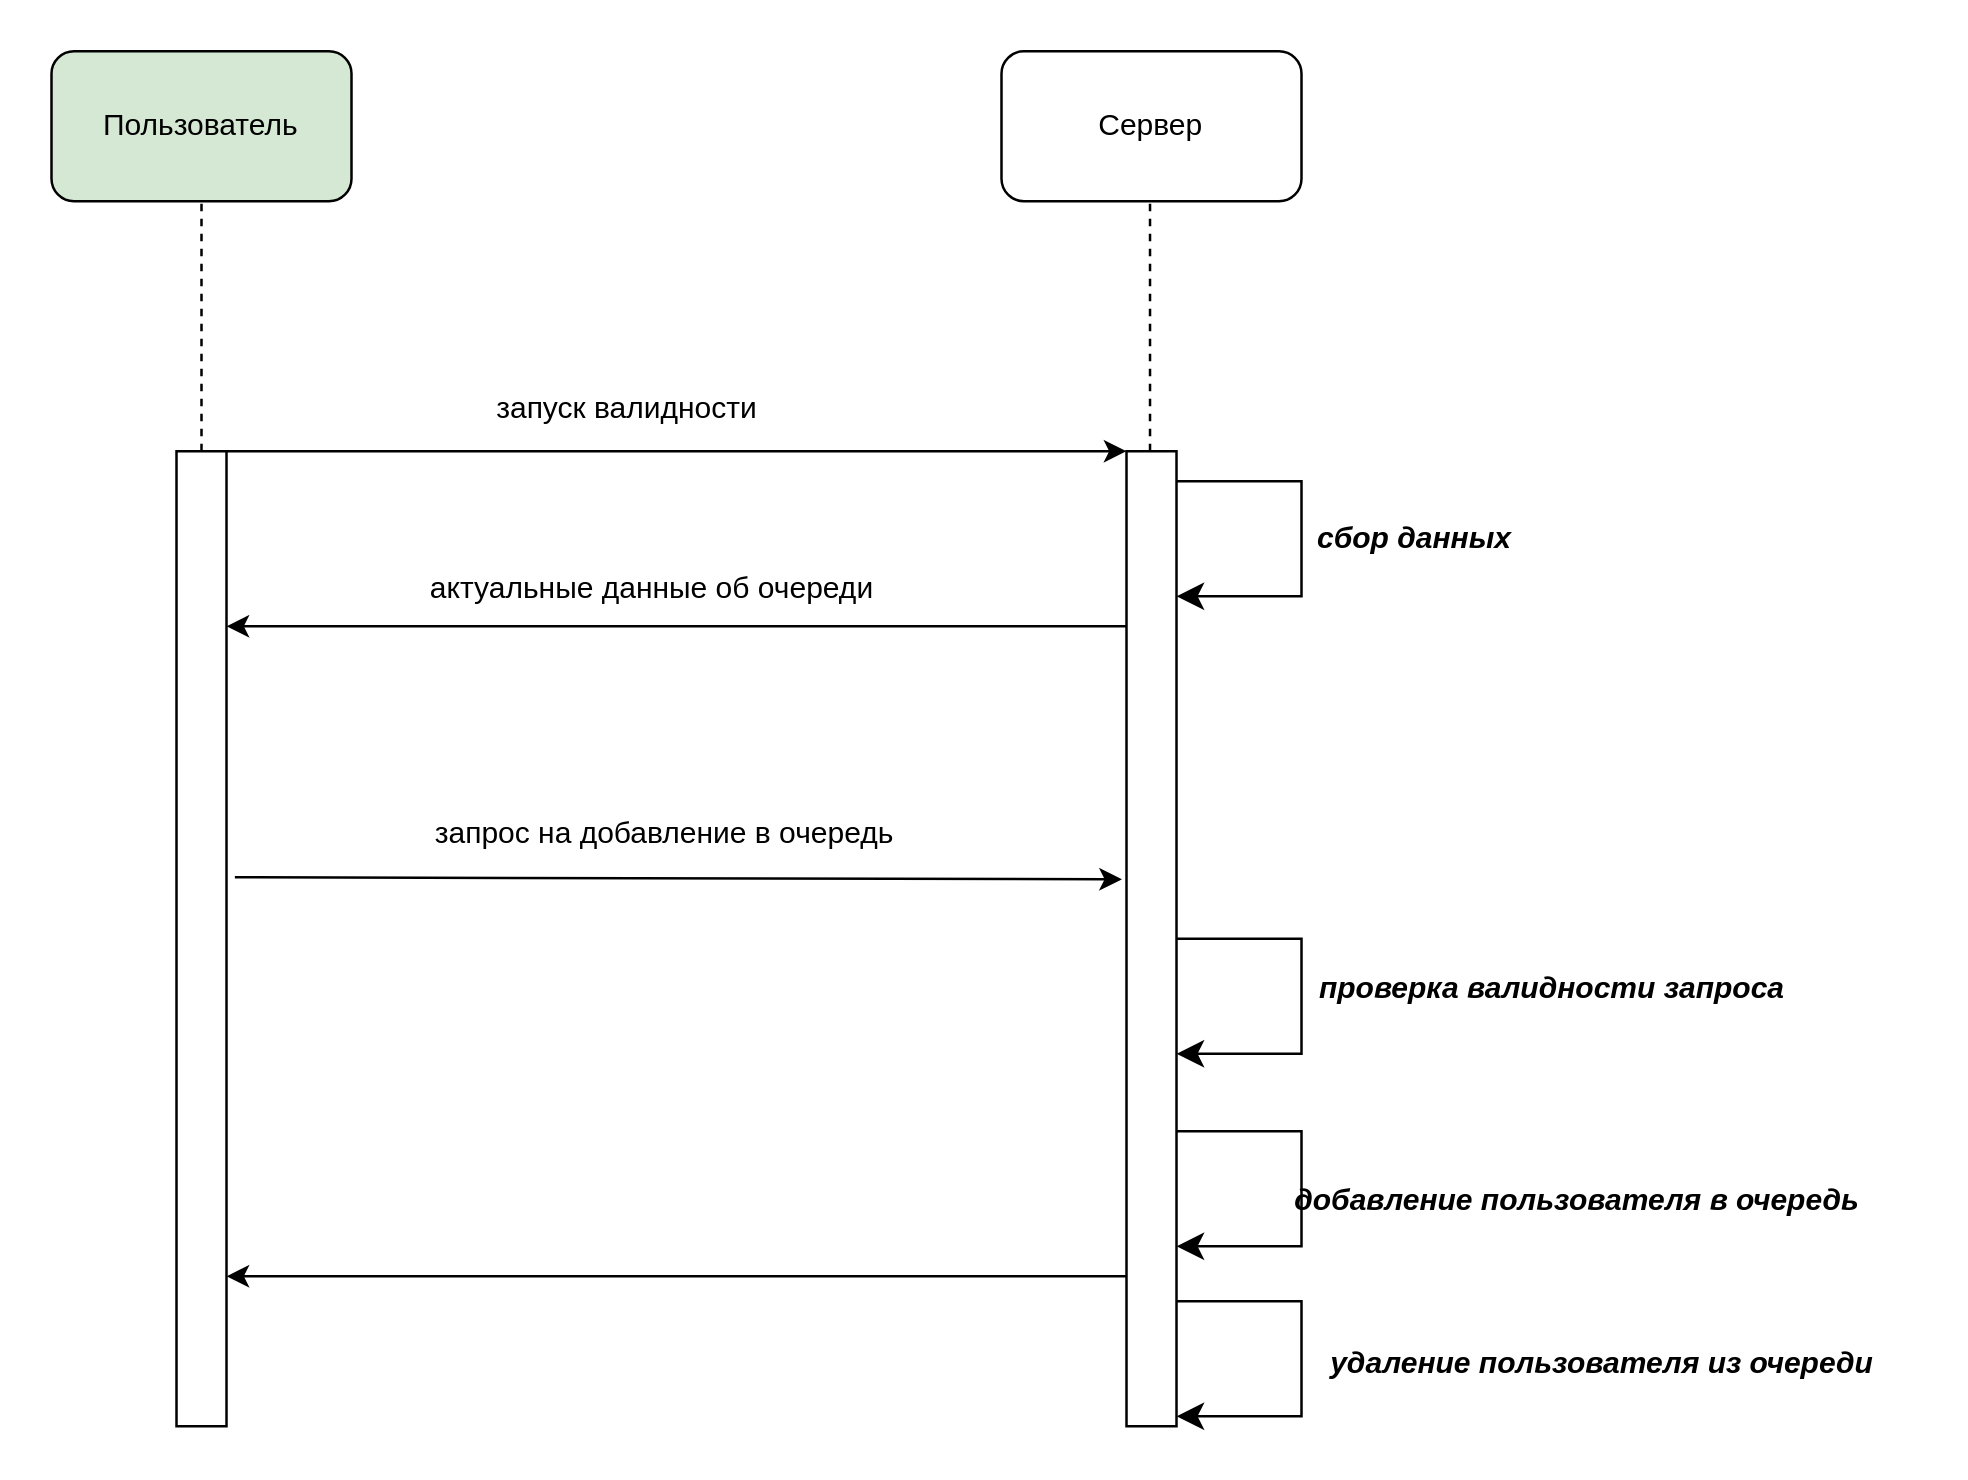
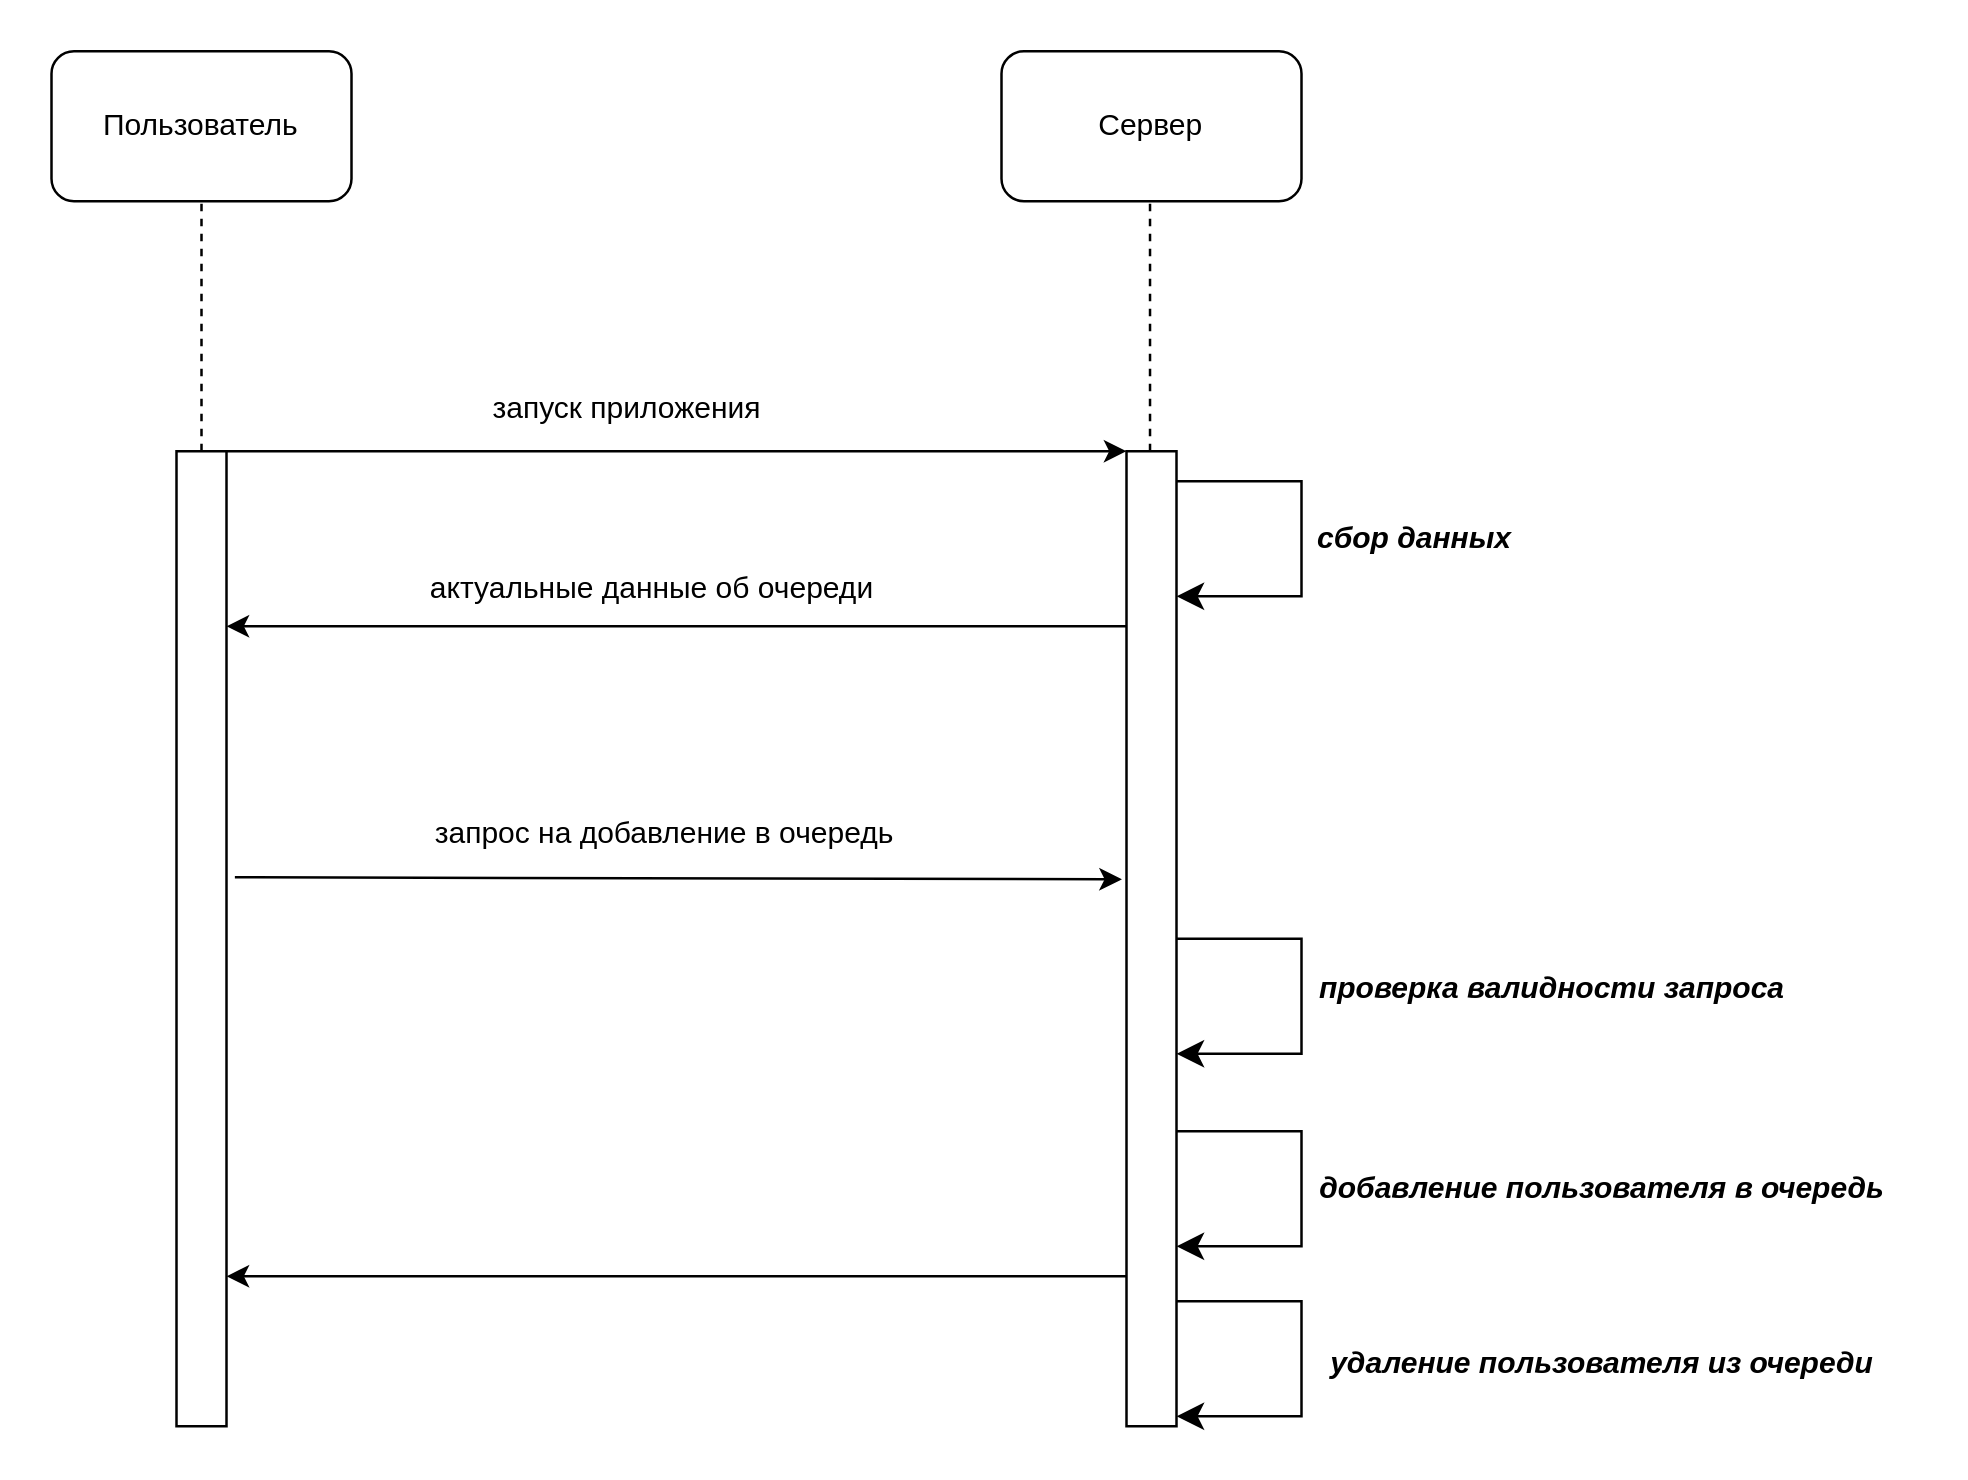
node "Пользователь": fillcolor #d5e8d4 -> #ffffff
node "запуск валидности": label "запуск валидности" -> "запуск приложения"
node "добавление пользователя в очередь": moved (1576, 1201) -> (1601, 1189)
